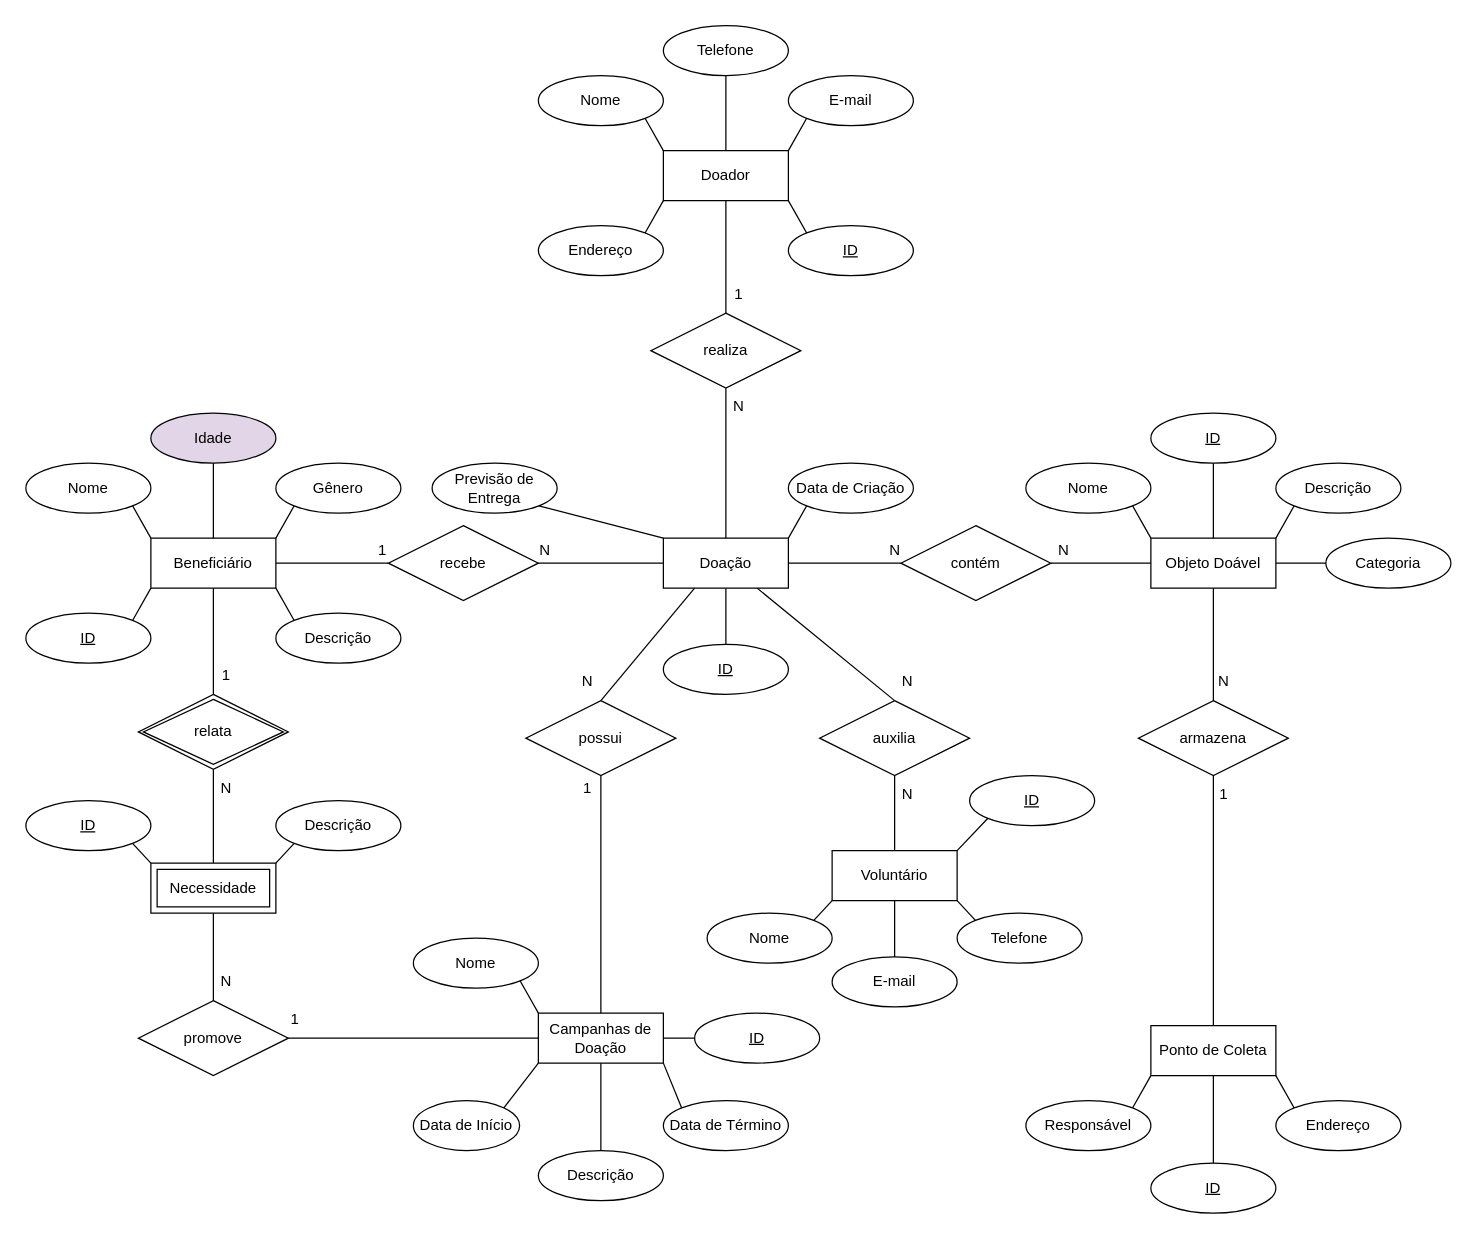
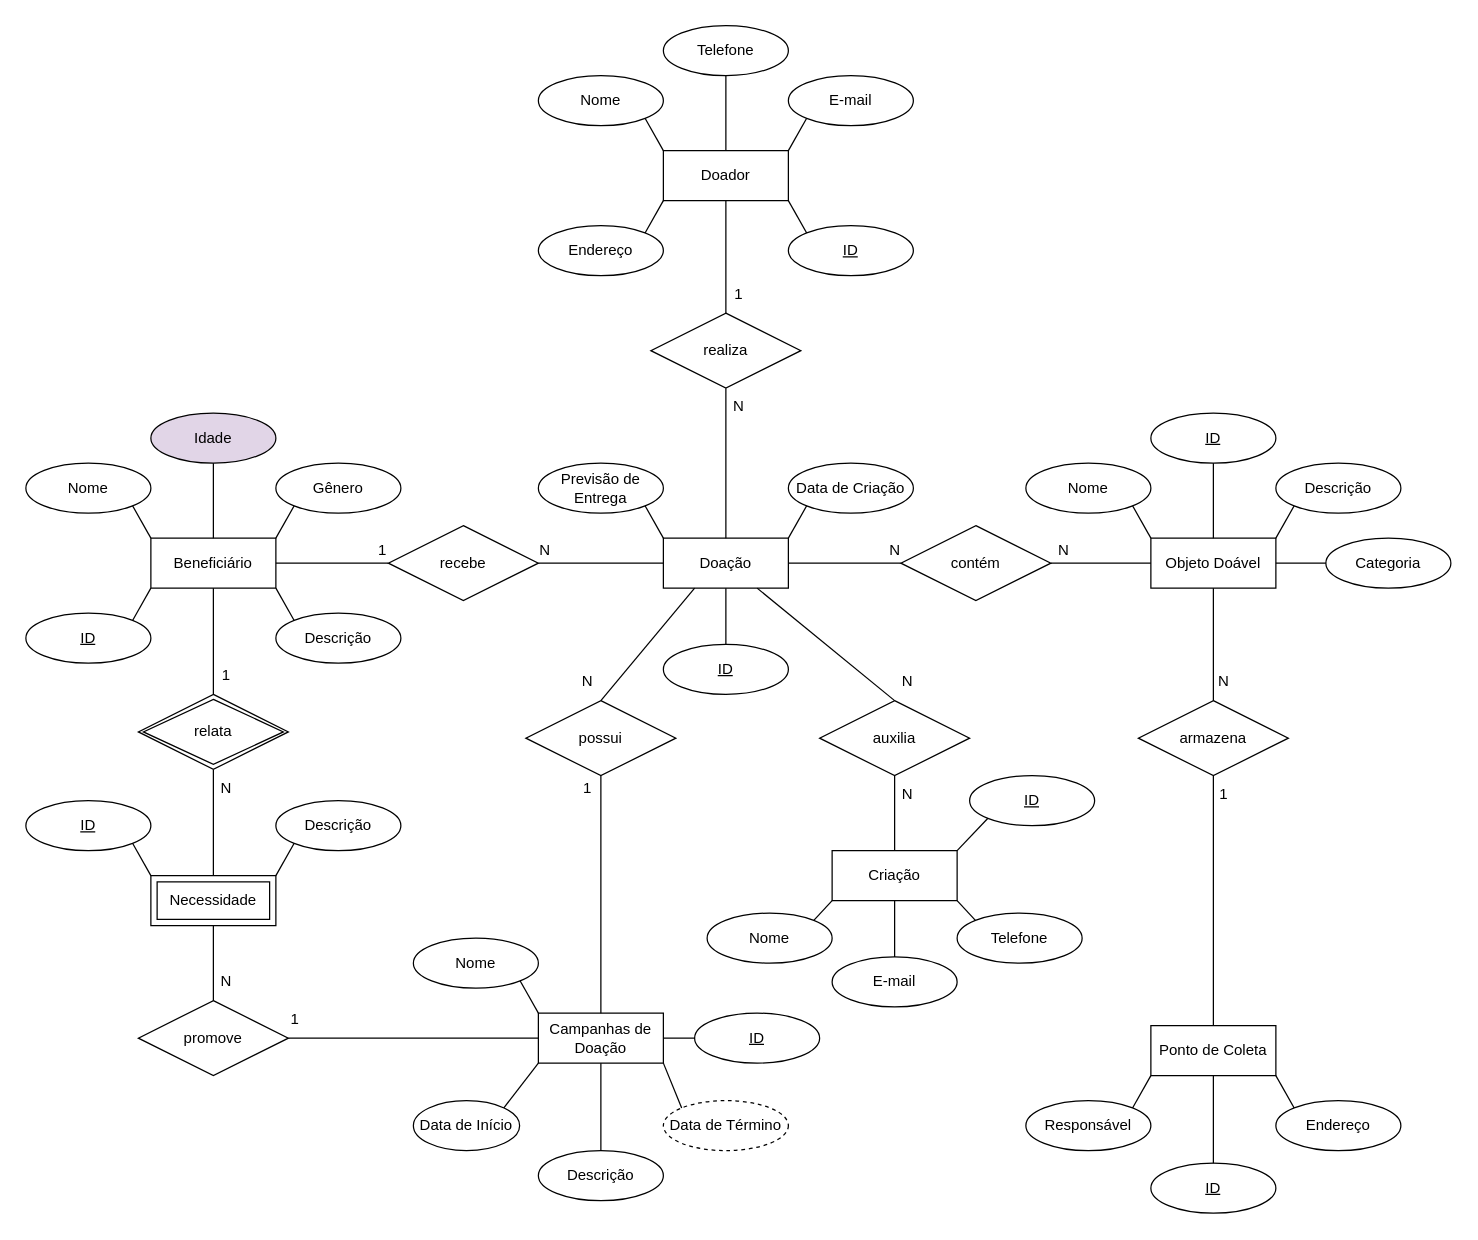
node "Previsão de Entrega": moved (494, 488) -> (601, 488)
node "Voluntário": label "Voluntário" -> "Criação"
node "Necessidade": moved (213, 888) -> (213, 901)
node "Data de Término": style solid -> dashed
